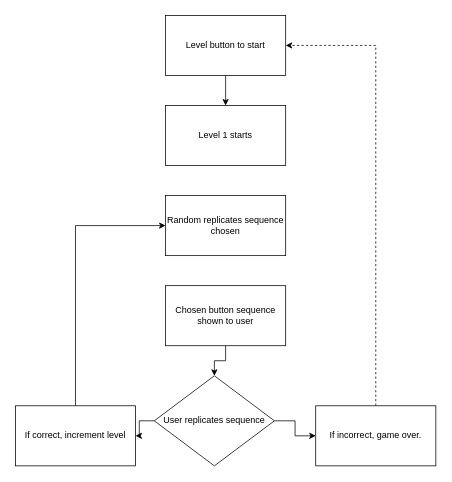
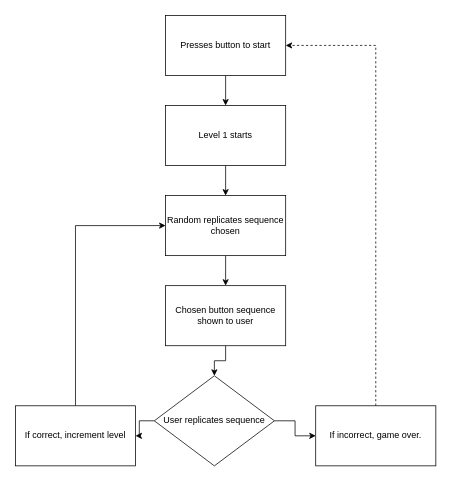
node "Level button to start": label "Level button to start" -> "Presses button to start"
edge "Level 1 starts" -> "Random replicates sequence chosen": added
edge "Random replicates sequence chosen" -> "Chosen button sequence shown to user": added
